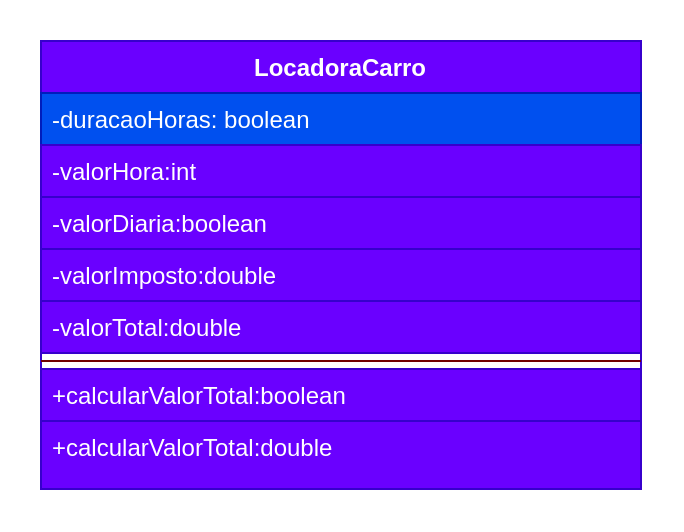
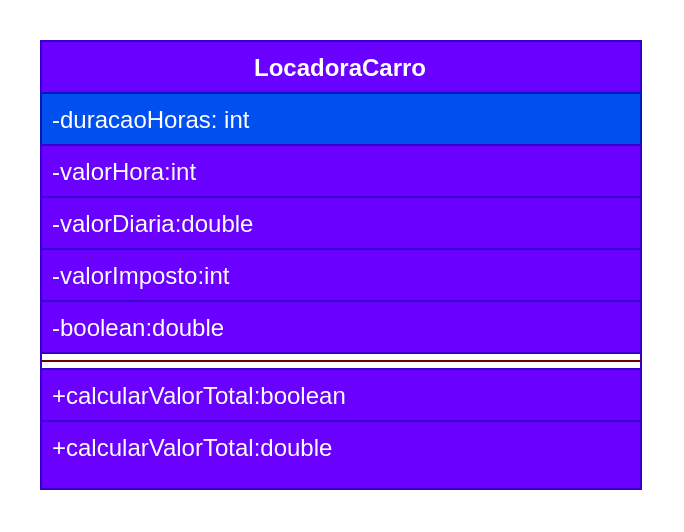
node "-duracaoHoras: boolean": label "-duracaoHoras: boolean" -> "-duracaoHoras: int"
node "-valorDiaria:boolean": label "-valorDiaria:boolean" -> "-valorDiaria:double"
node "-valorImposto:double": label "-valorImposto:double" -> "-valorImposto:int"
node "-valorTotal:double": label "-valorTotal:double" -> "-boolean:double"
